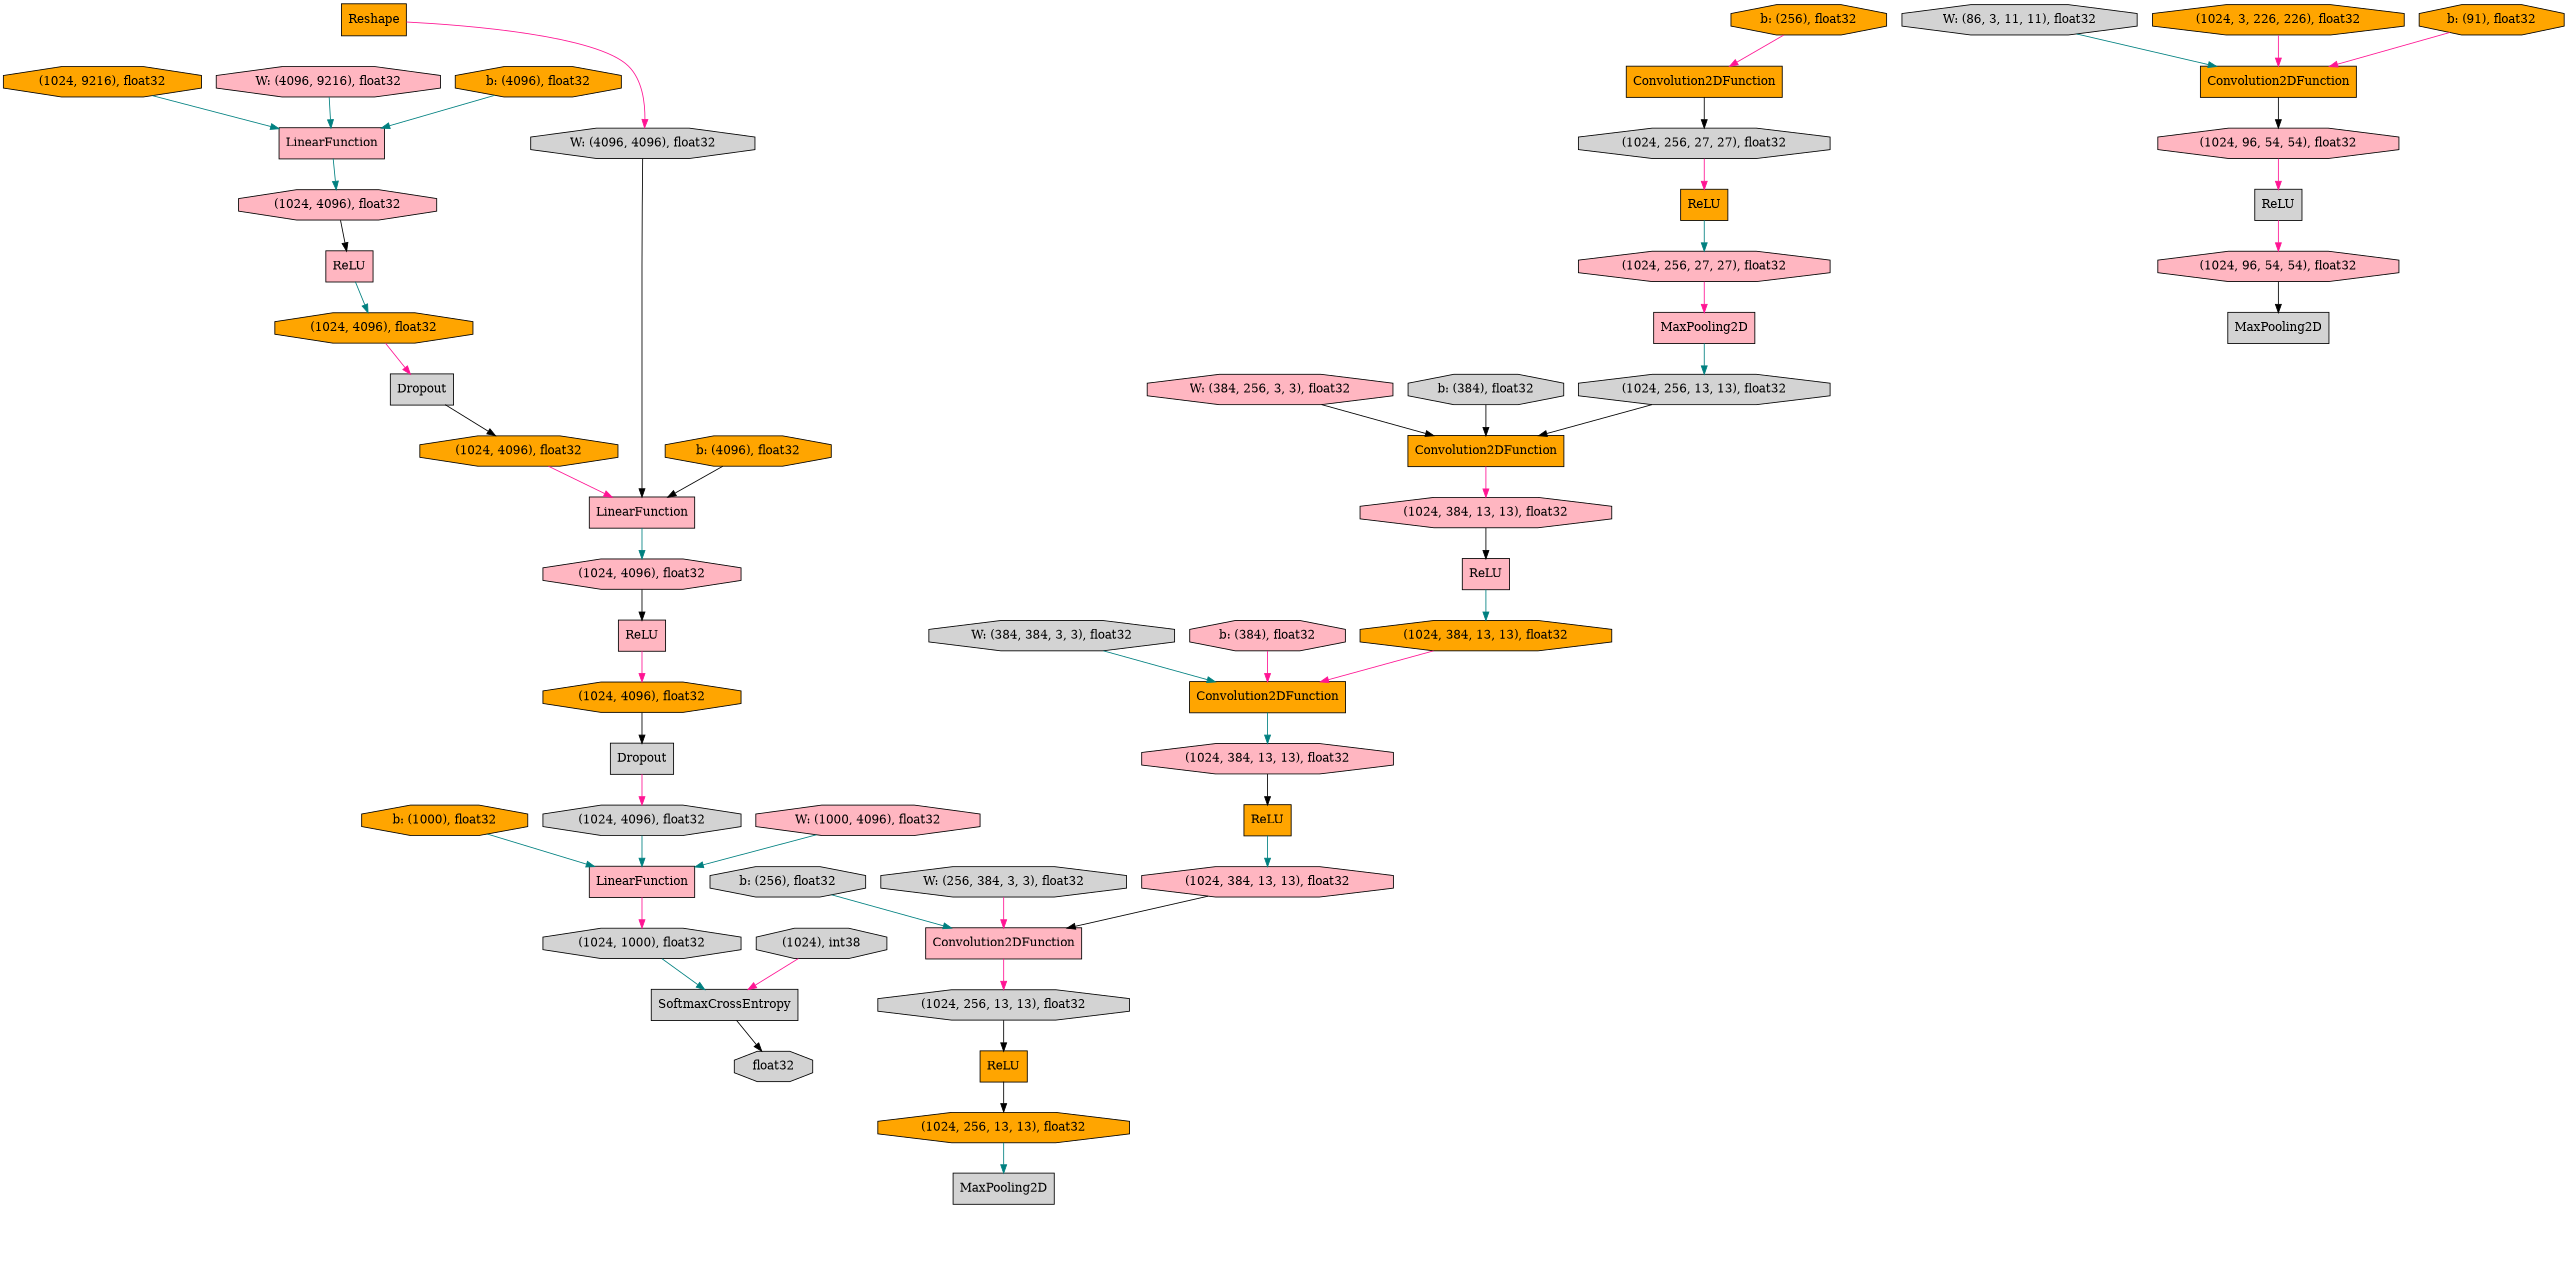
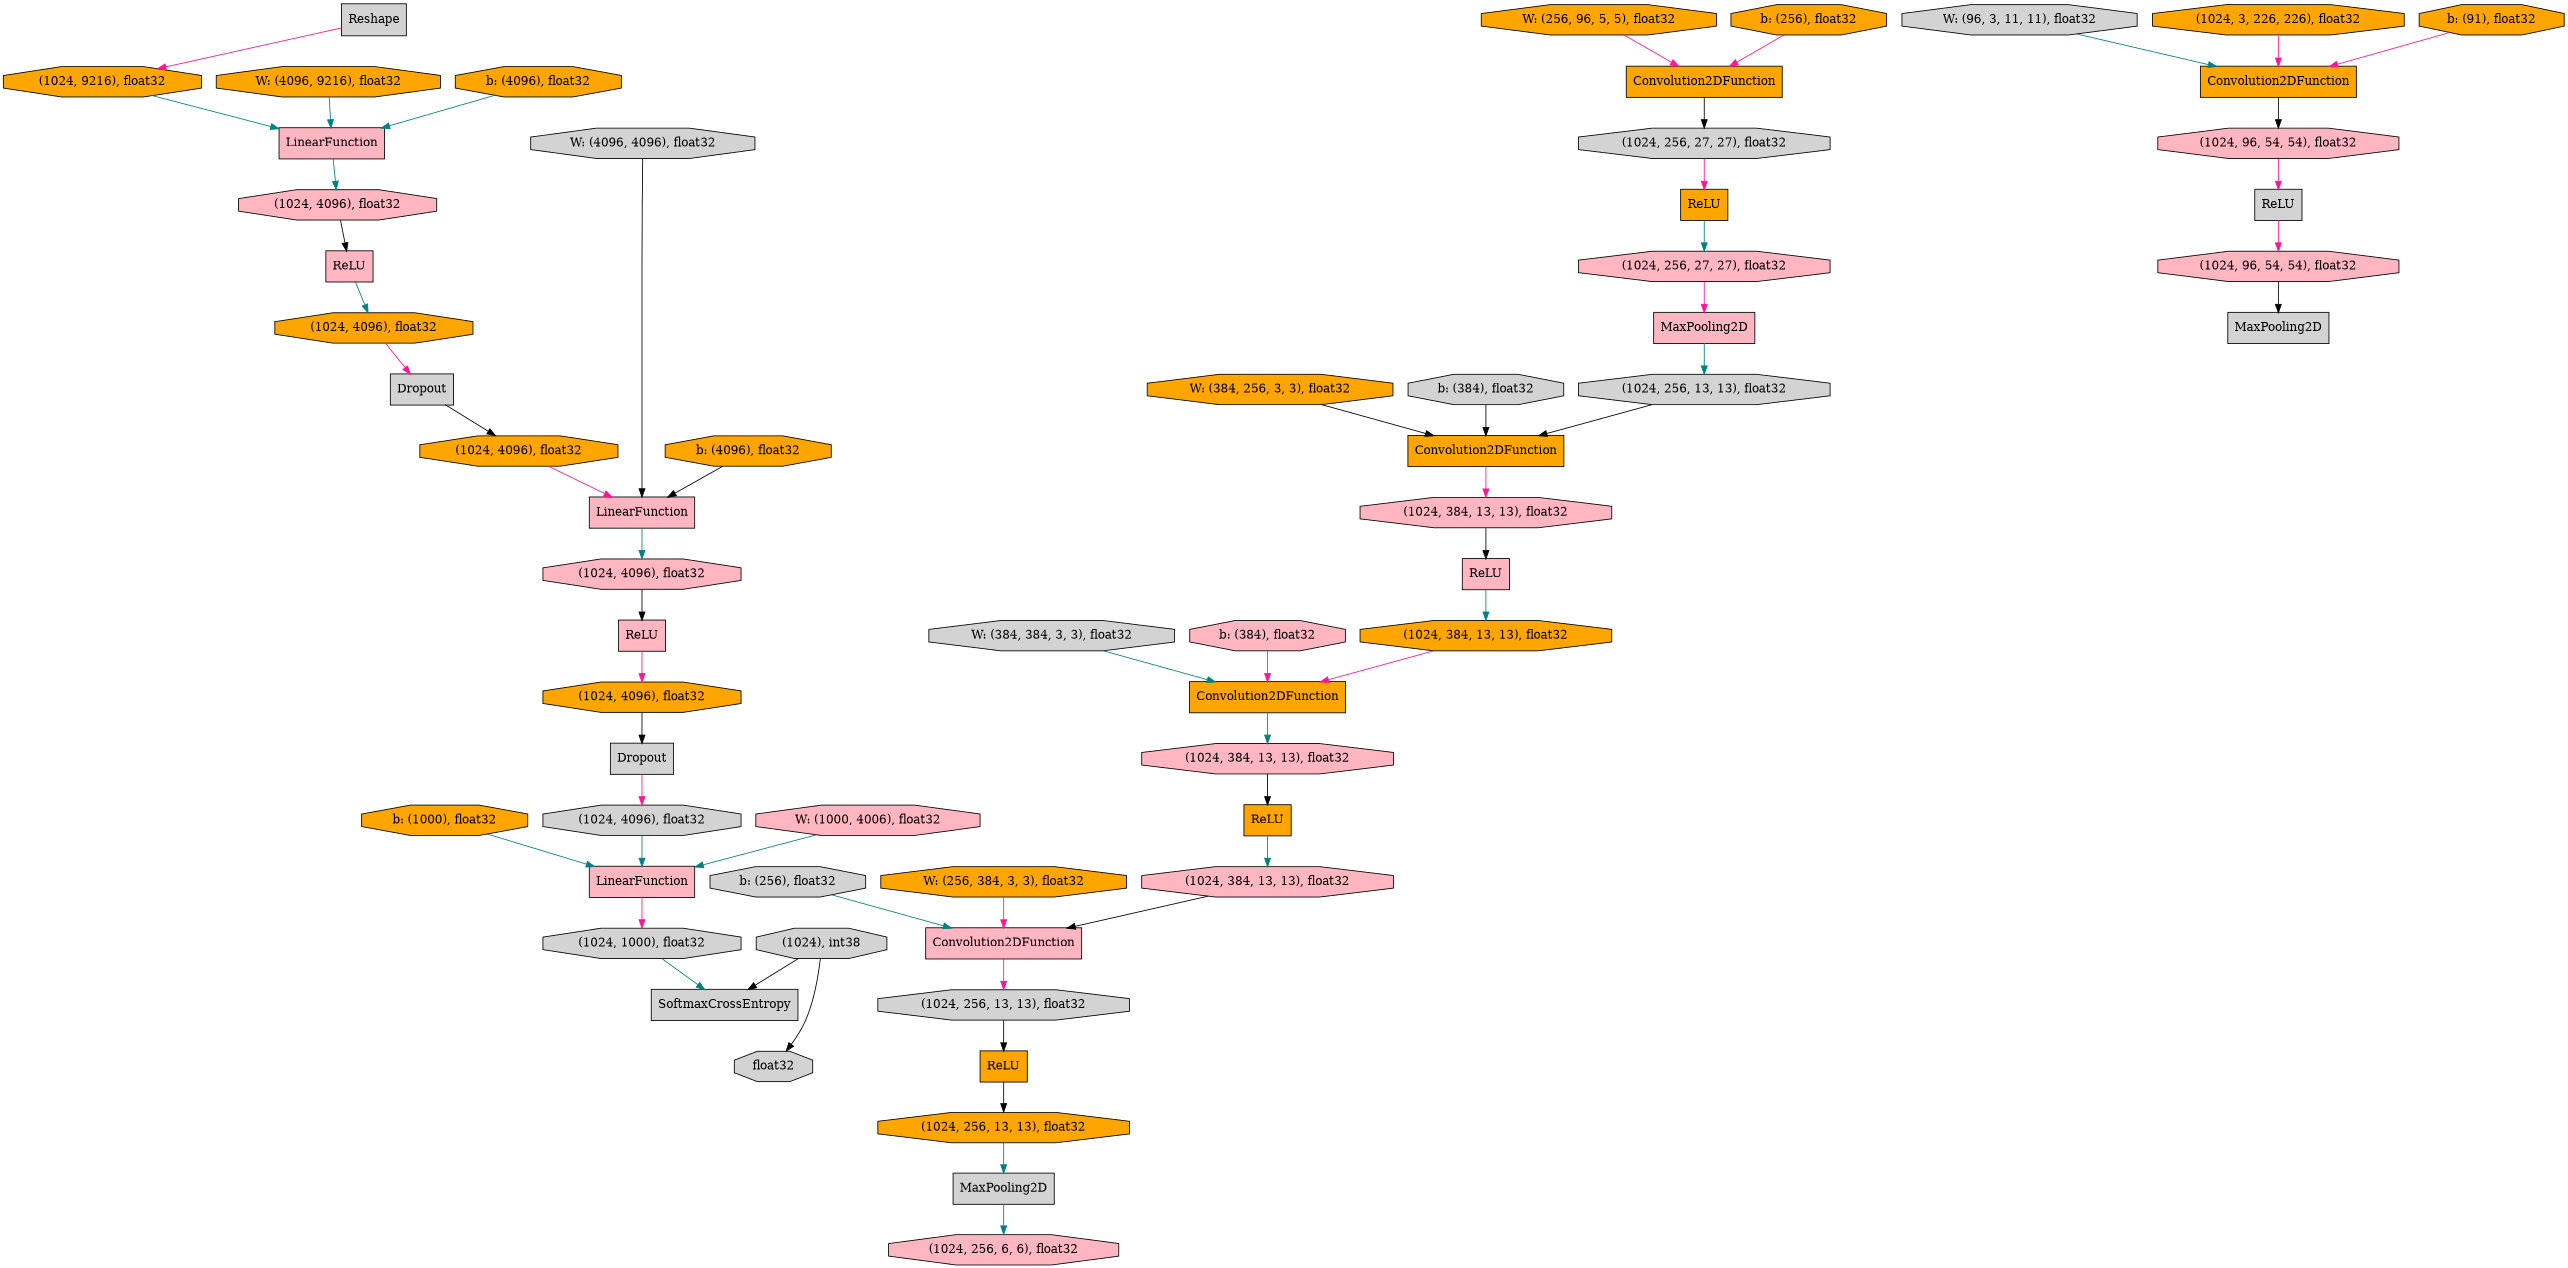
node "Reshape": fillcolor orange -> lightgrey
node "W: (256, 96, 5, 5), float32": added
node "W: (86, 3, 11, 11), float32": label "W: (86, 3, 11, 11), float32" -> "W: (96, 3, 11, 11), float32"
edge "Reshape" -> "W: (4096, 4096), float32": now "Reshape" -> "(1024, 9216), float32"
node "W: (4096, 9216), float32": fillcolor lightpink -> orange
node "W: (384, 256, 3, 3), float32": fillcolor lightpink -> orange
node "W: (1000, 4096), float32": label "W: (1000, 4096), float32" -> "W: (1000, 4006), float32"
node "W: (256, 384, 3, 3), float32": fillcolor lightgrey -> orange
edge "(1024), int38" -> "SoftmaxCrossEntropy": color deeppink -> black
edge "SoftmaxCrossEntropy" -> "float32": now "(1024), int38" -> "float32"
node "(1024, 256, 6, 6), float32": added
